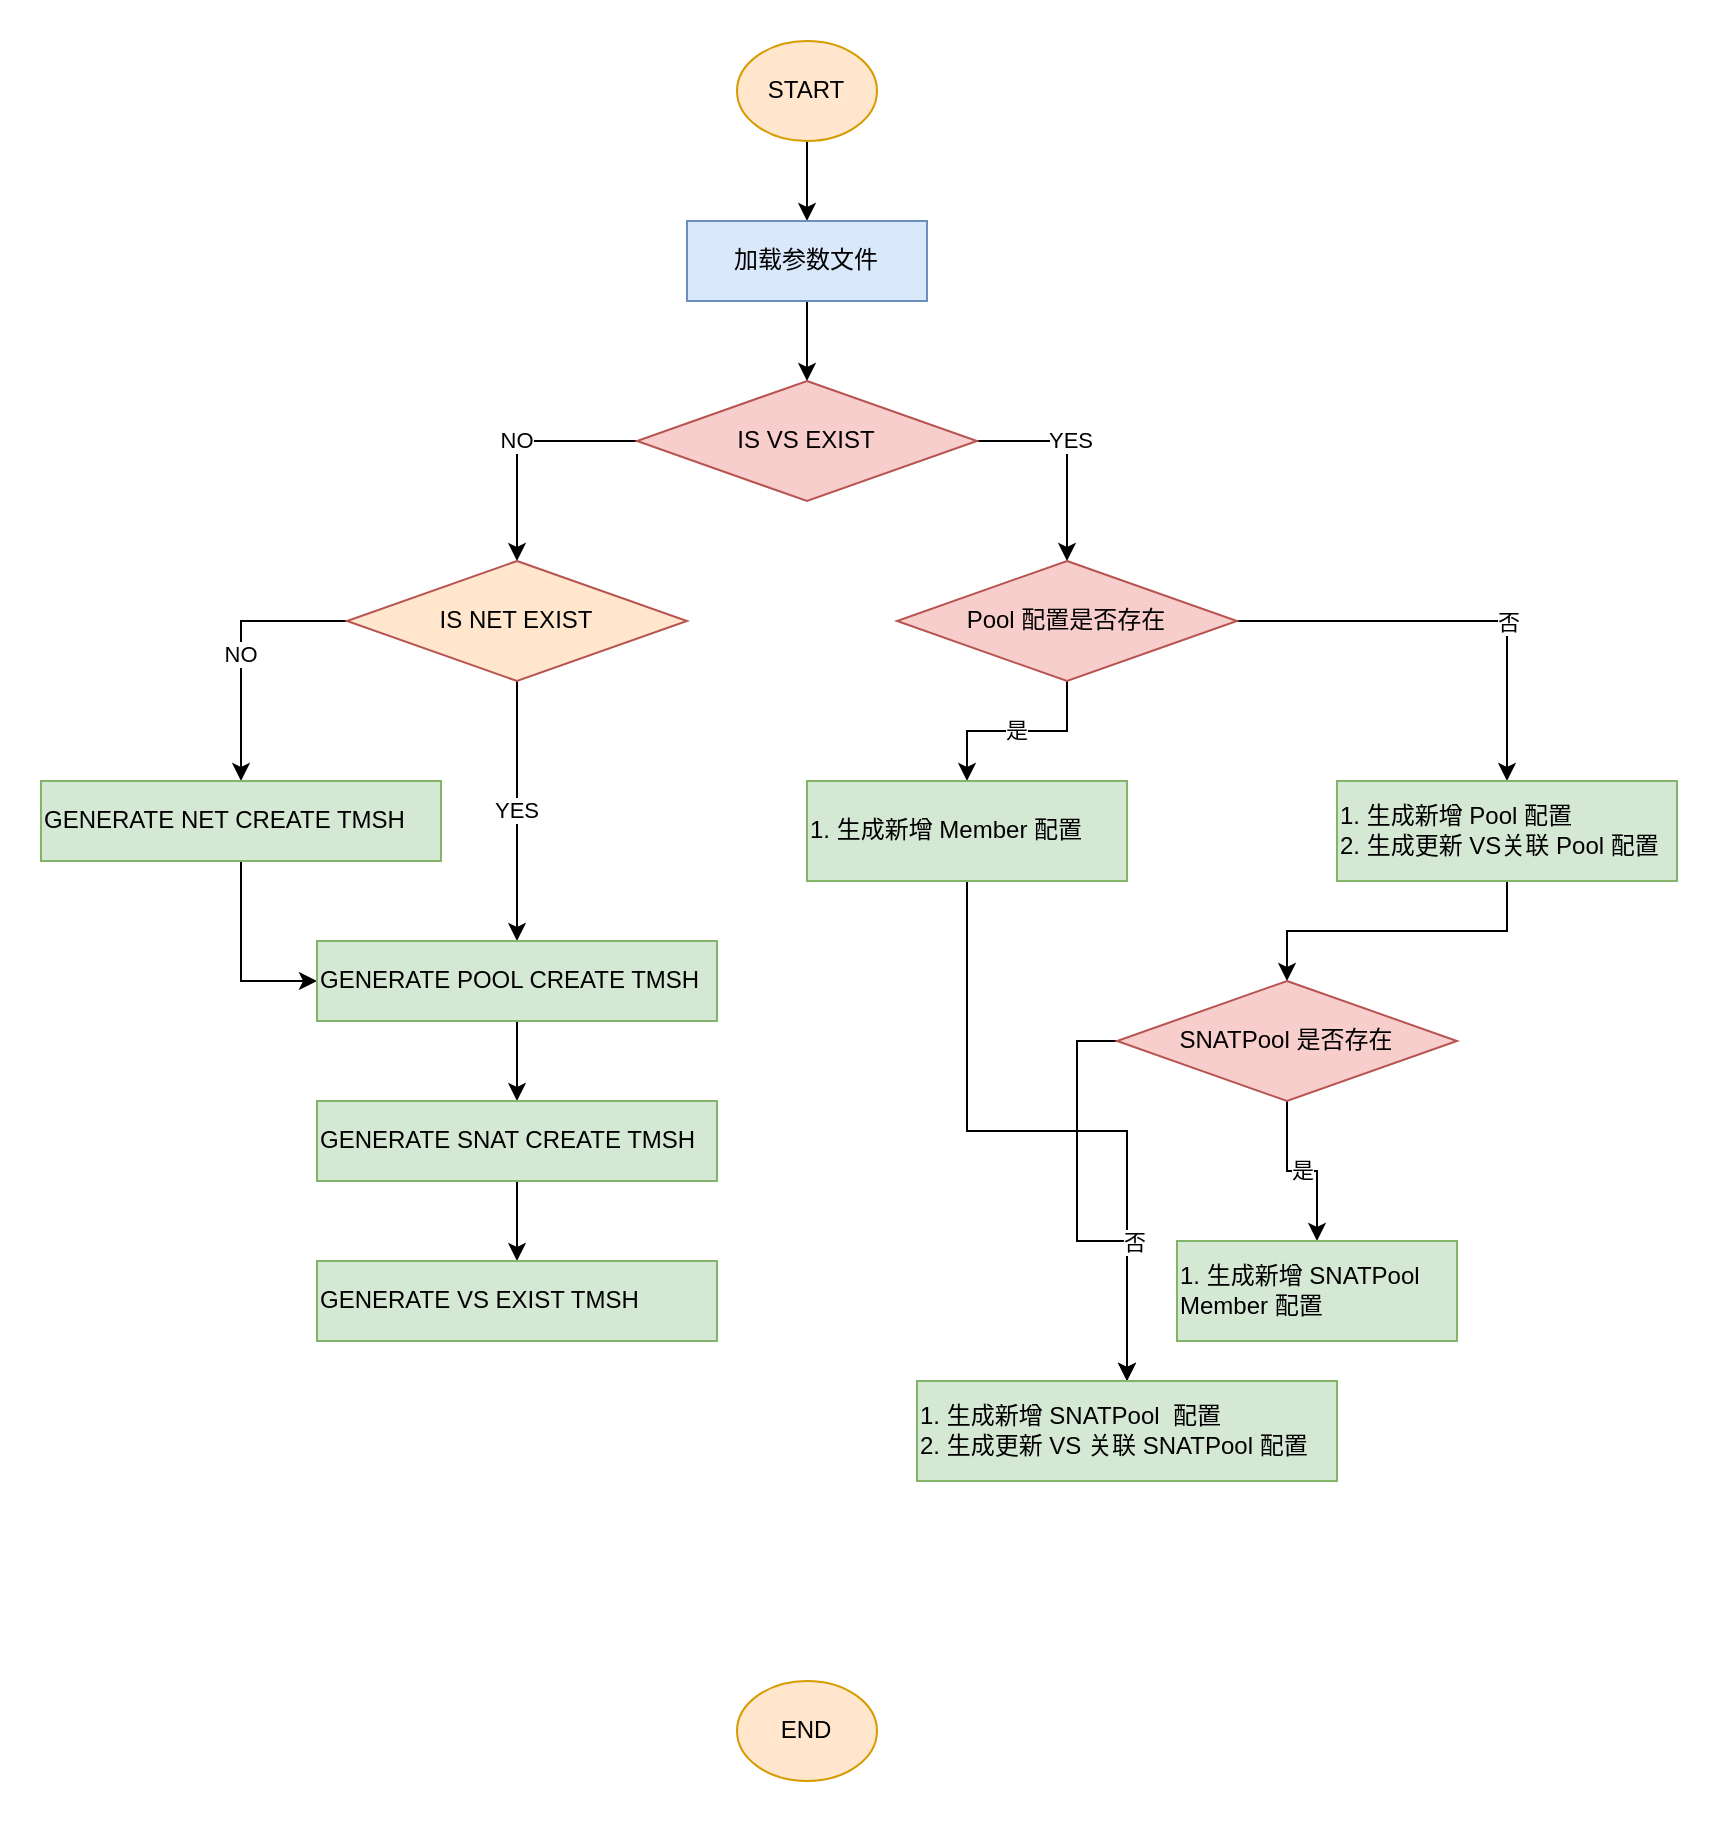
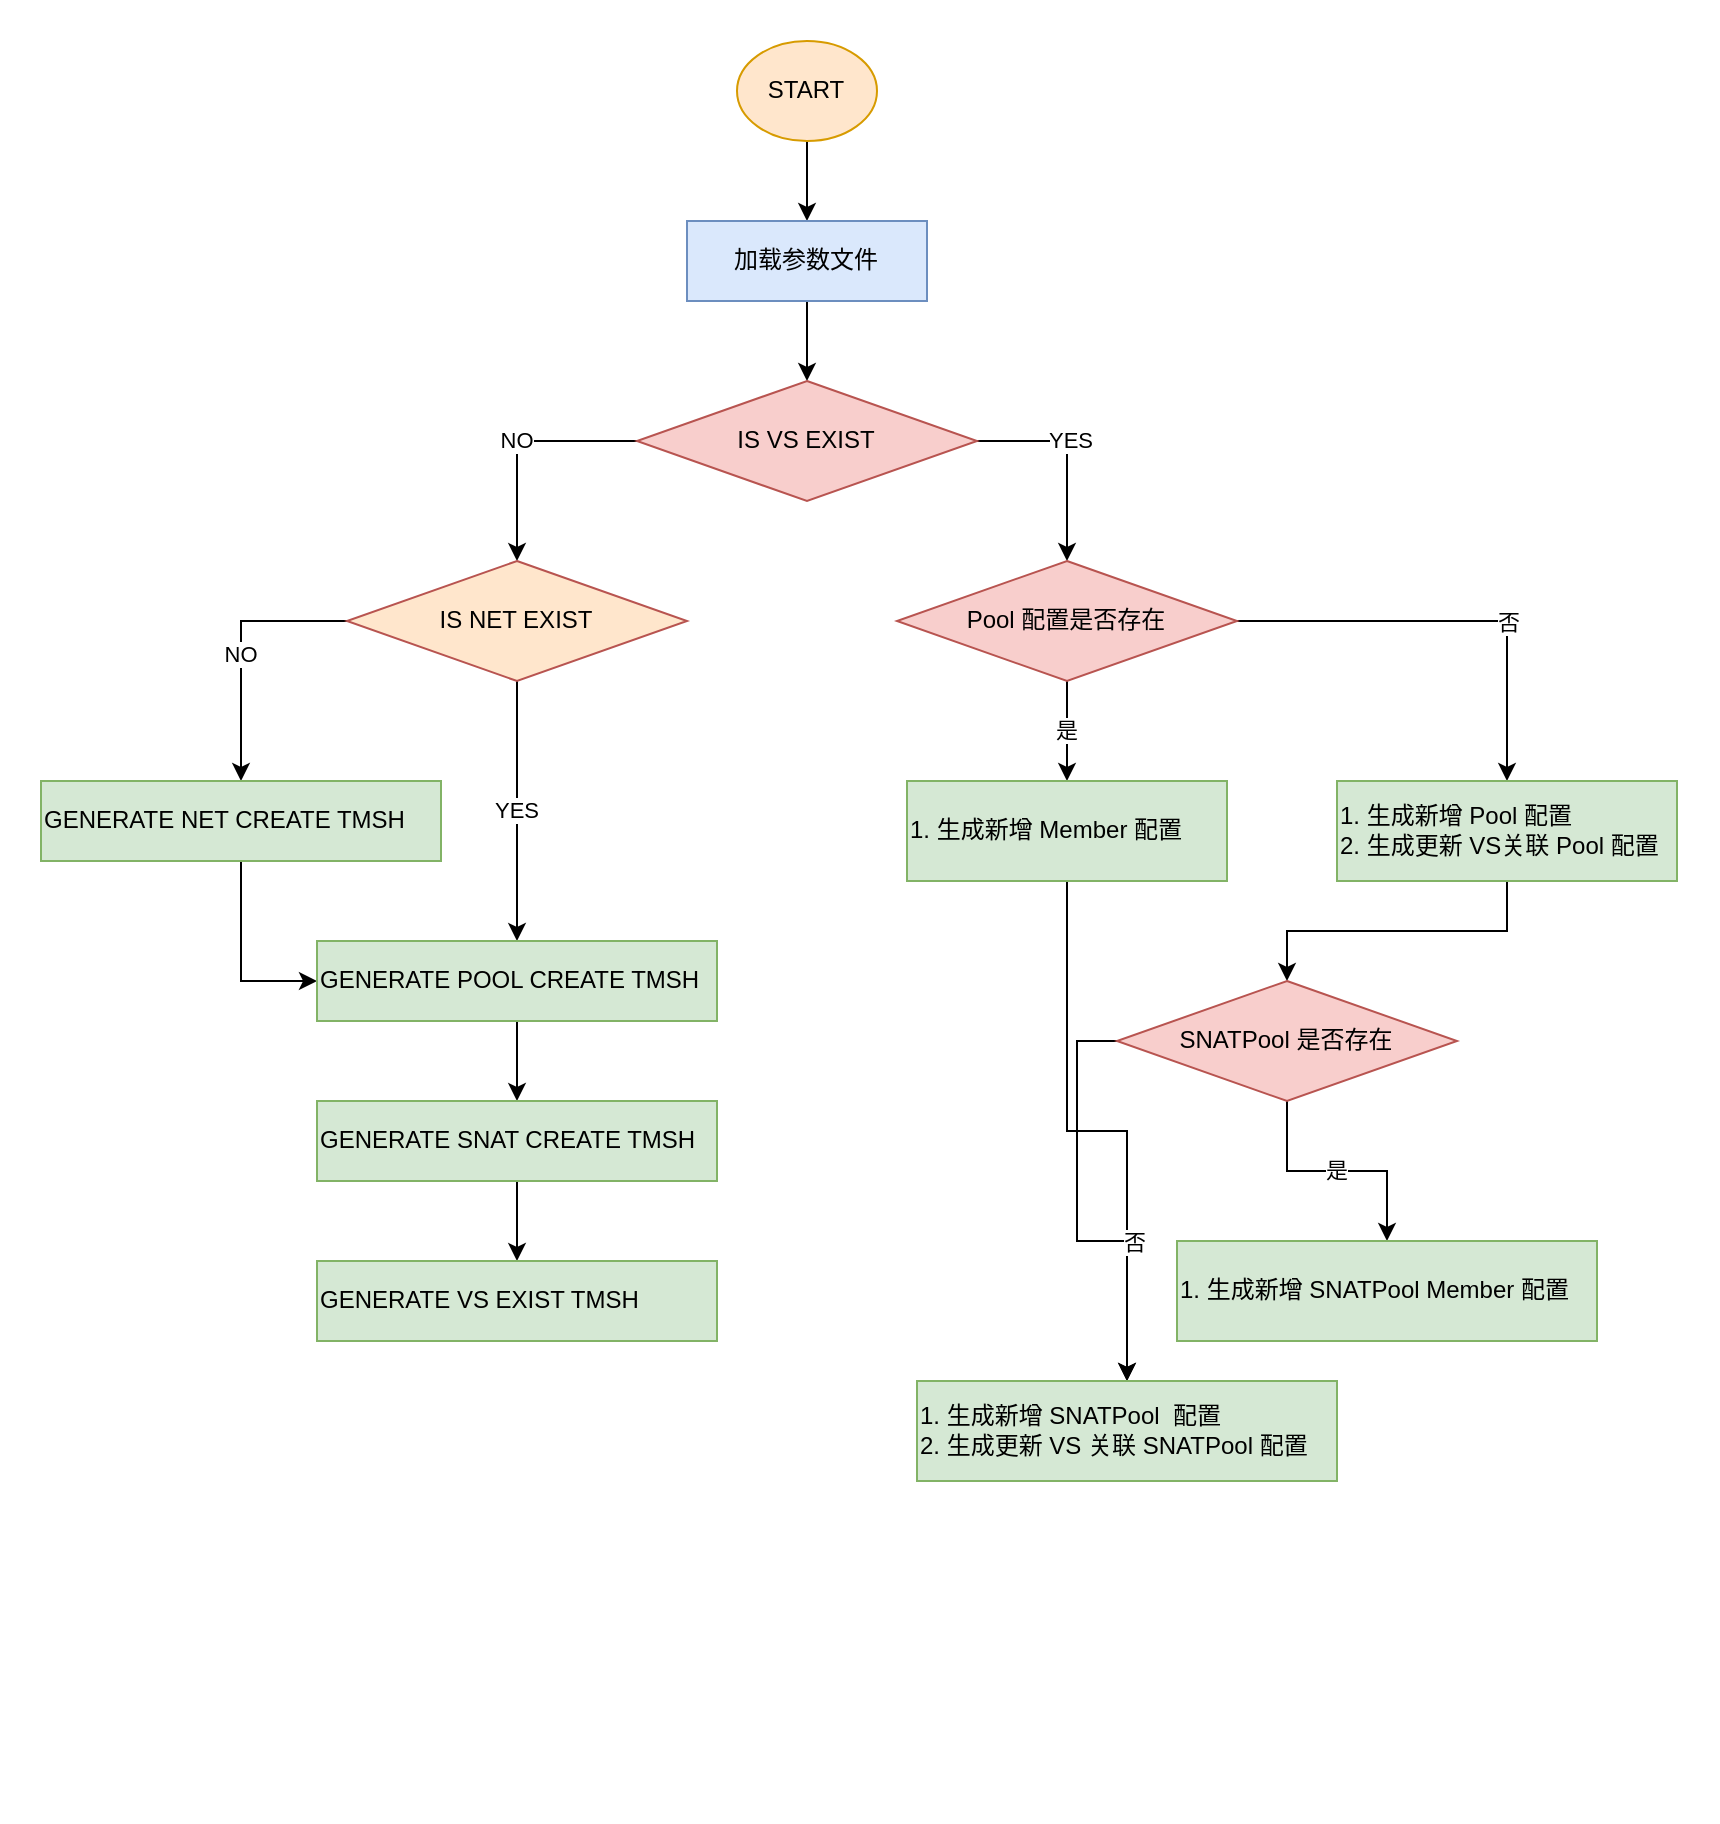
node "1. 生成新增 Member 配置": moved (967, 831) -> (1067, 831)
node "1. 生成新增 SNATPool Member 配置": size 280x100 -> 420x100
node "END": removed
